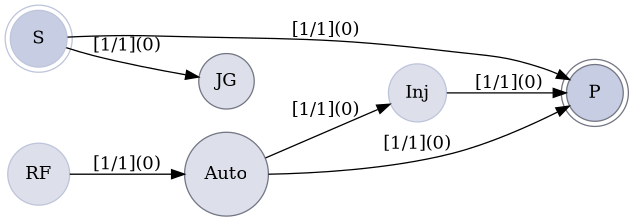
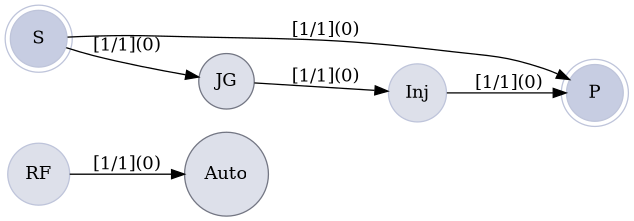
node "P": color #737683 -> #bec4da
edge "Auto" -> "Inj": now "JG" -> "Inj"
edge "Auto" -> "P": removed, label "[1/1](0)"
